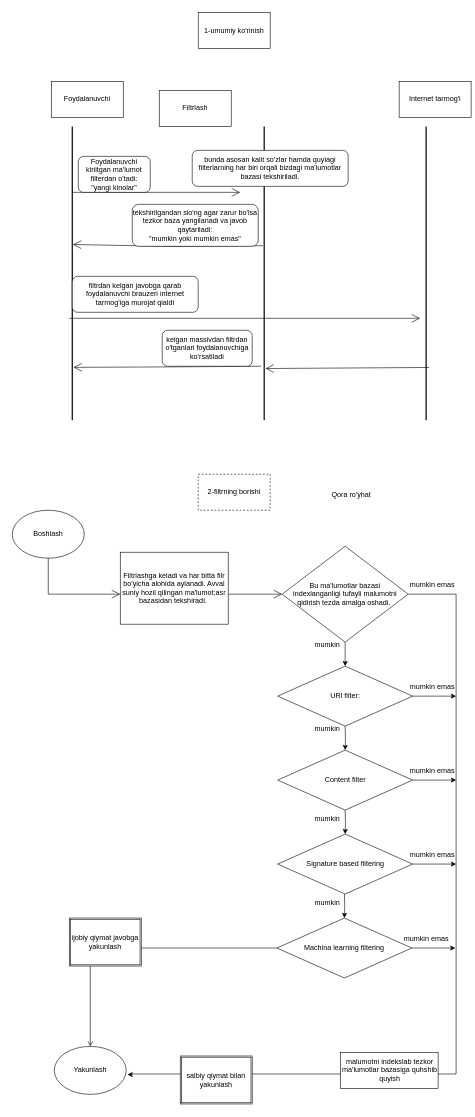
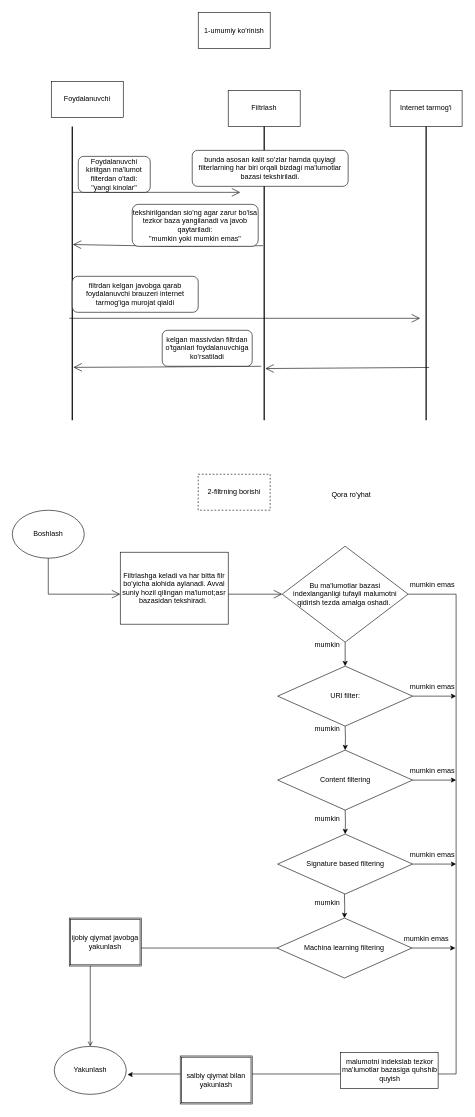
node "Internet tarmog'i": moved (435, 99) -> (426, 108)
node "Filtrlash": moved (195, 108) -> (264, 108)
node "Content filter": label "Content filter" -> "Content filtering"
